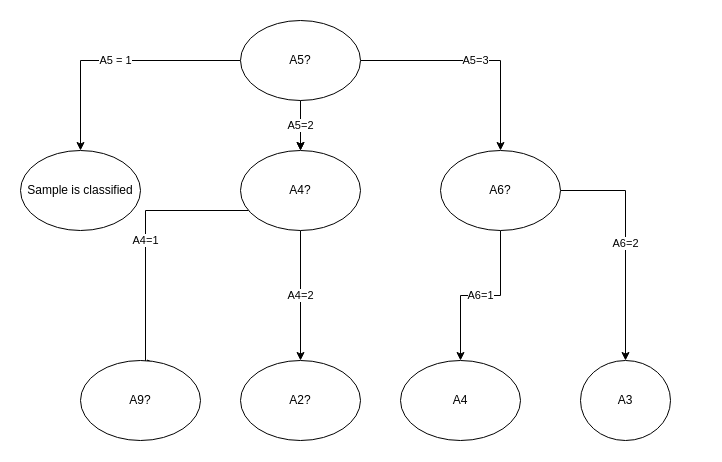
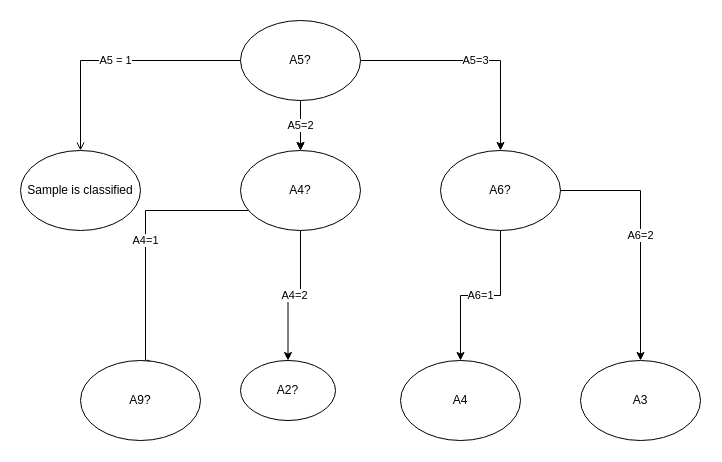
edge "A5?" -> "Sample is classified": arrowhead classic -> open
node "A2?": size 120x80 -> 95x60
node "A3": size 90x80 -> 120x80
